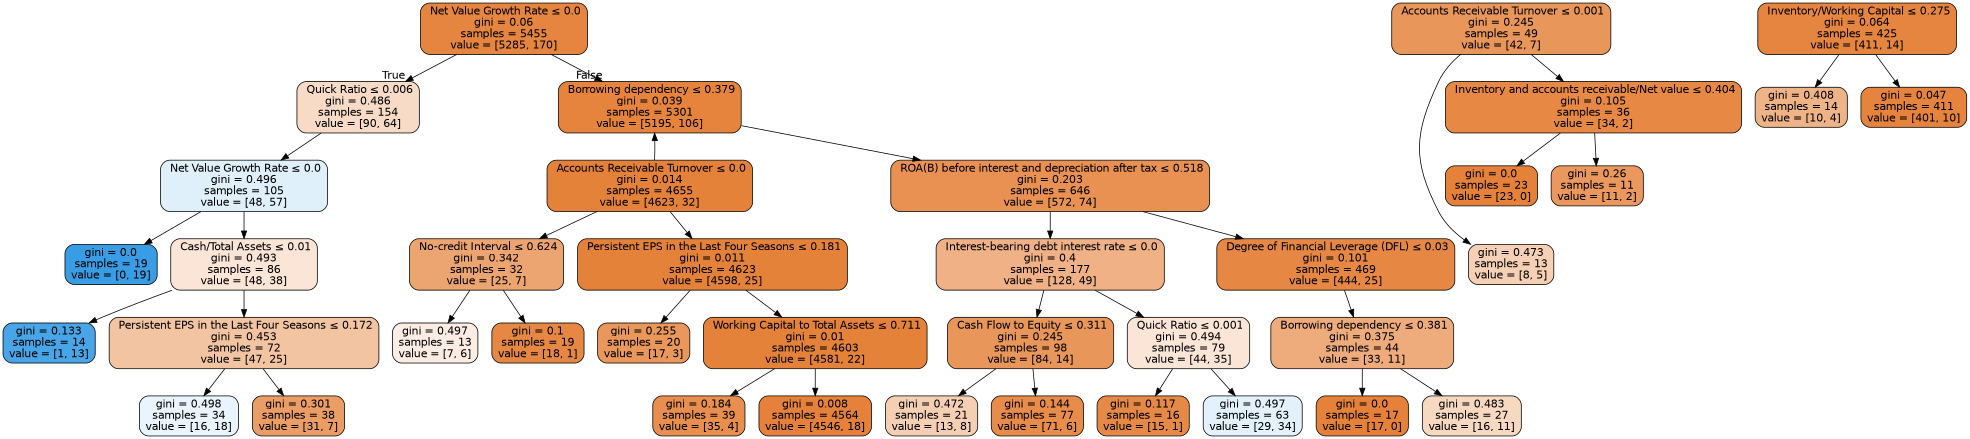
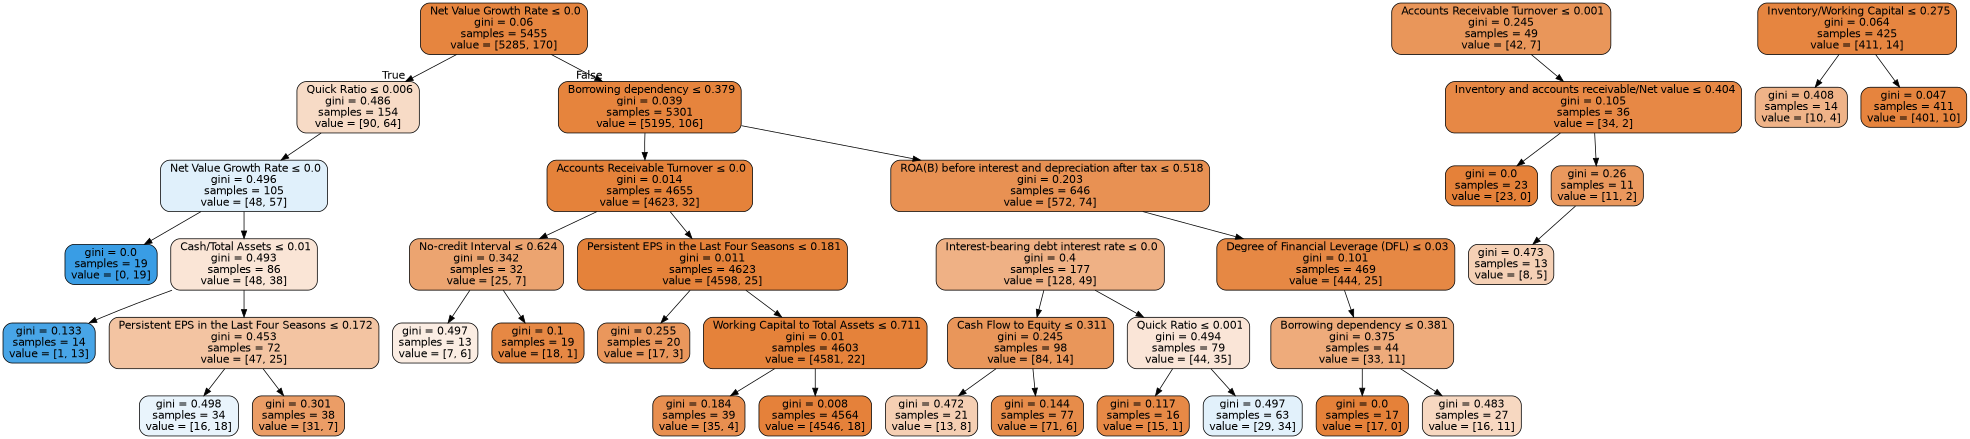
edge "Accounts Receivable Turnover ≤ 0.001" -> "gini = 0.473": now "gini = 0.26" -> "gini = 0.473"
edge "Accounts Receivable Turnover ≤ 0.0" -> "Borrowing dependency ≤ 0.379": reversed
edge "ROA(B) before interest and depreciation after tax ≤ 0.518" -> "Interest-bearing debt interest rate ≤ 0.0": removed
